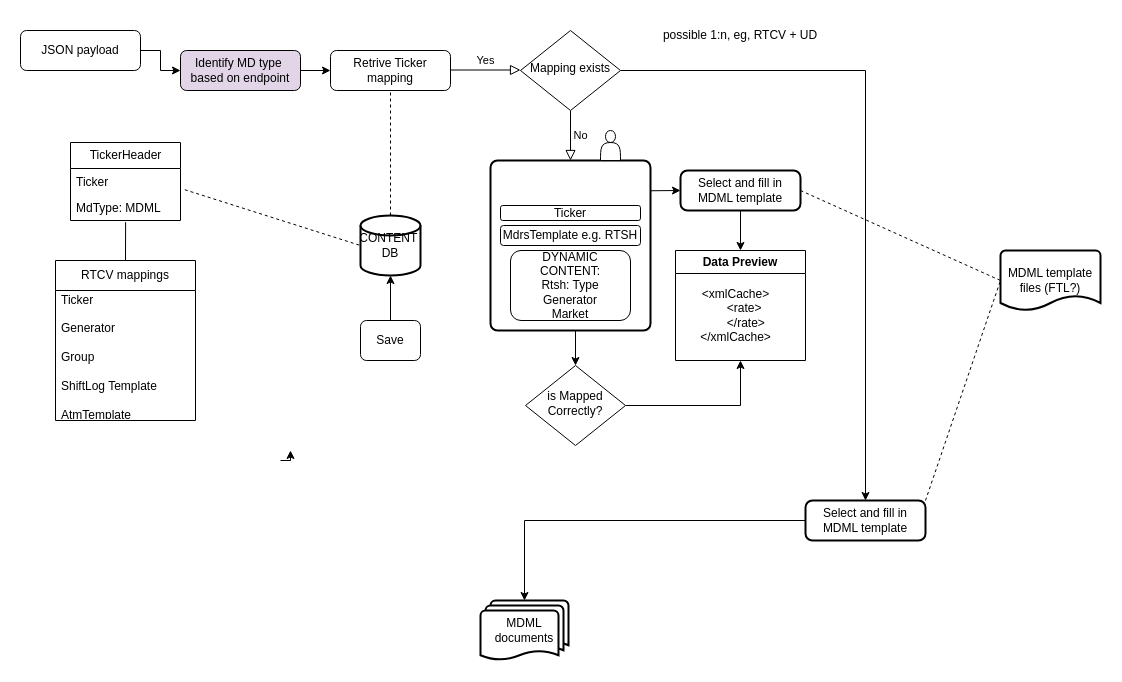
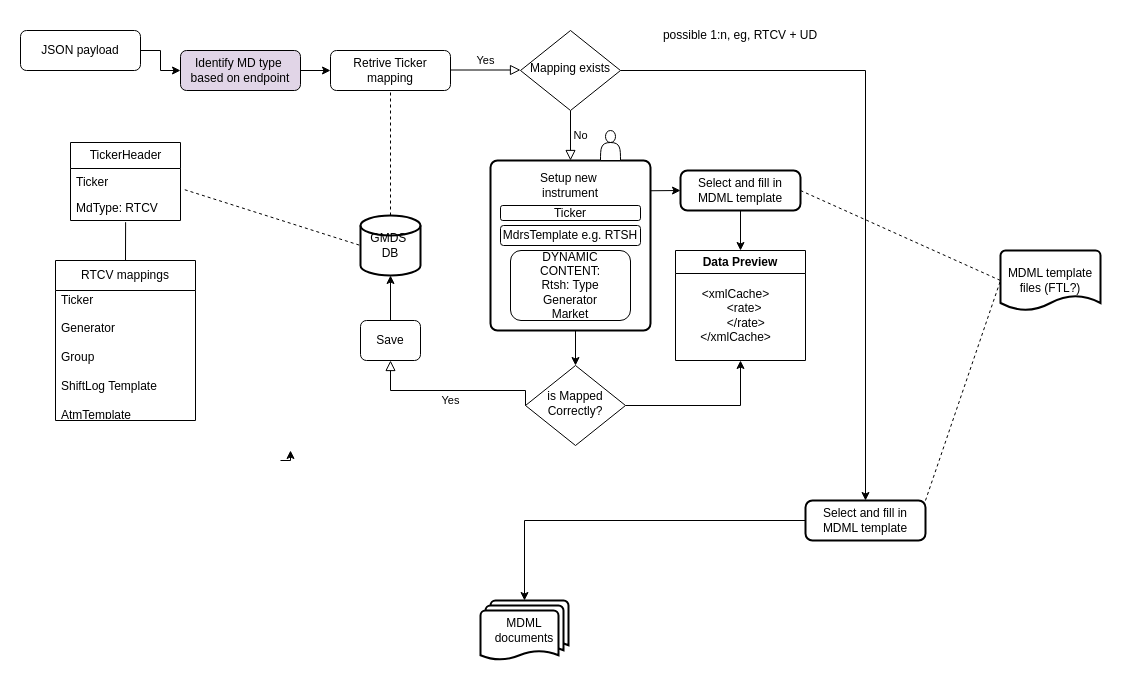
node "Setup new instrument": added
node "MdType: MDML": label "MdType: MDML" -> "MdType: RTCV"
node "CONTENT DB": label "CONTENT DB" -> "GMDS DB"
edge "is Mapped Correctly?" -> "Save": added, label "Yes"
